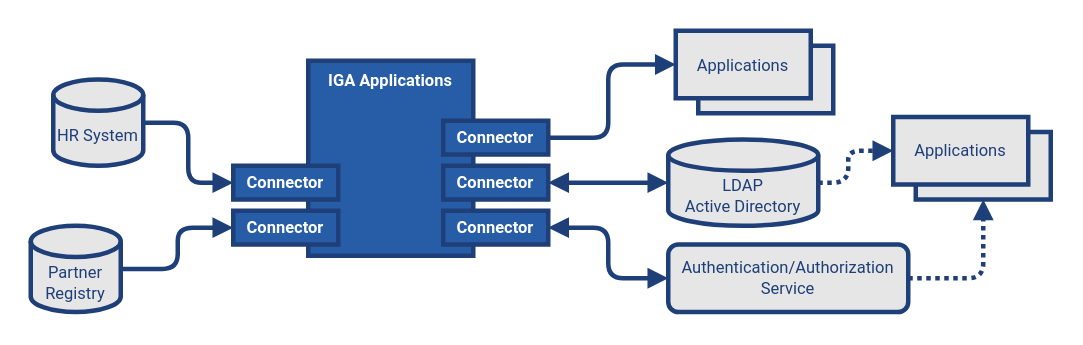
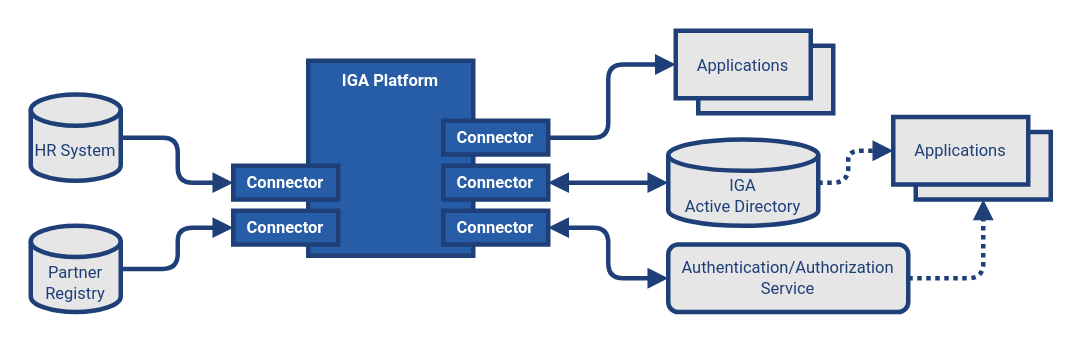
node "IGA Applications": label "IGA Applications" -> "IGA Platform"
node "HR System": moved (98, 123) -> (76, 138)
node "LDAP Active Directory": label "LDAP Active Directory" -> "IGA Active Directory"
